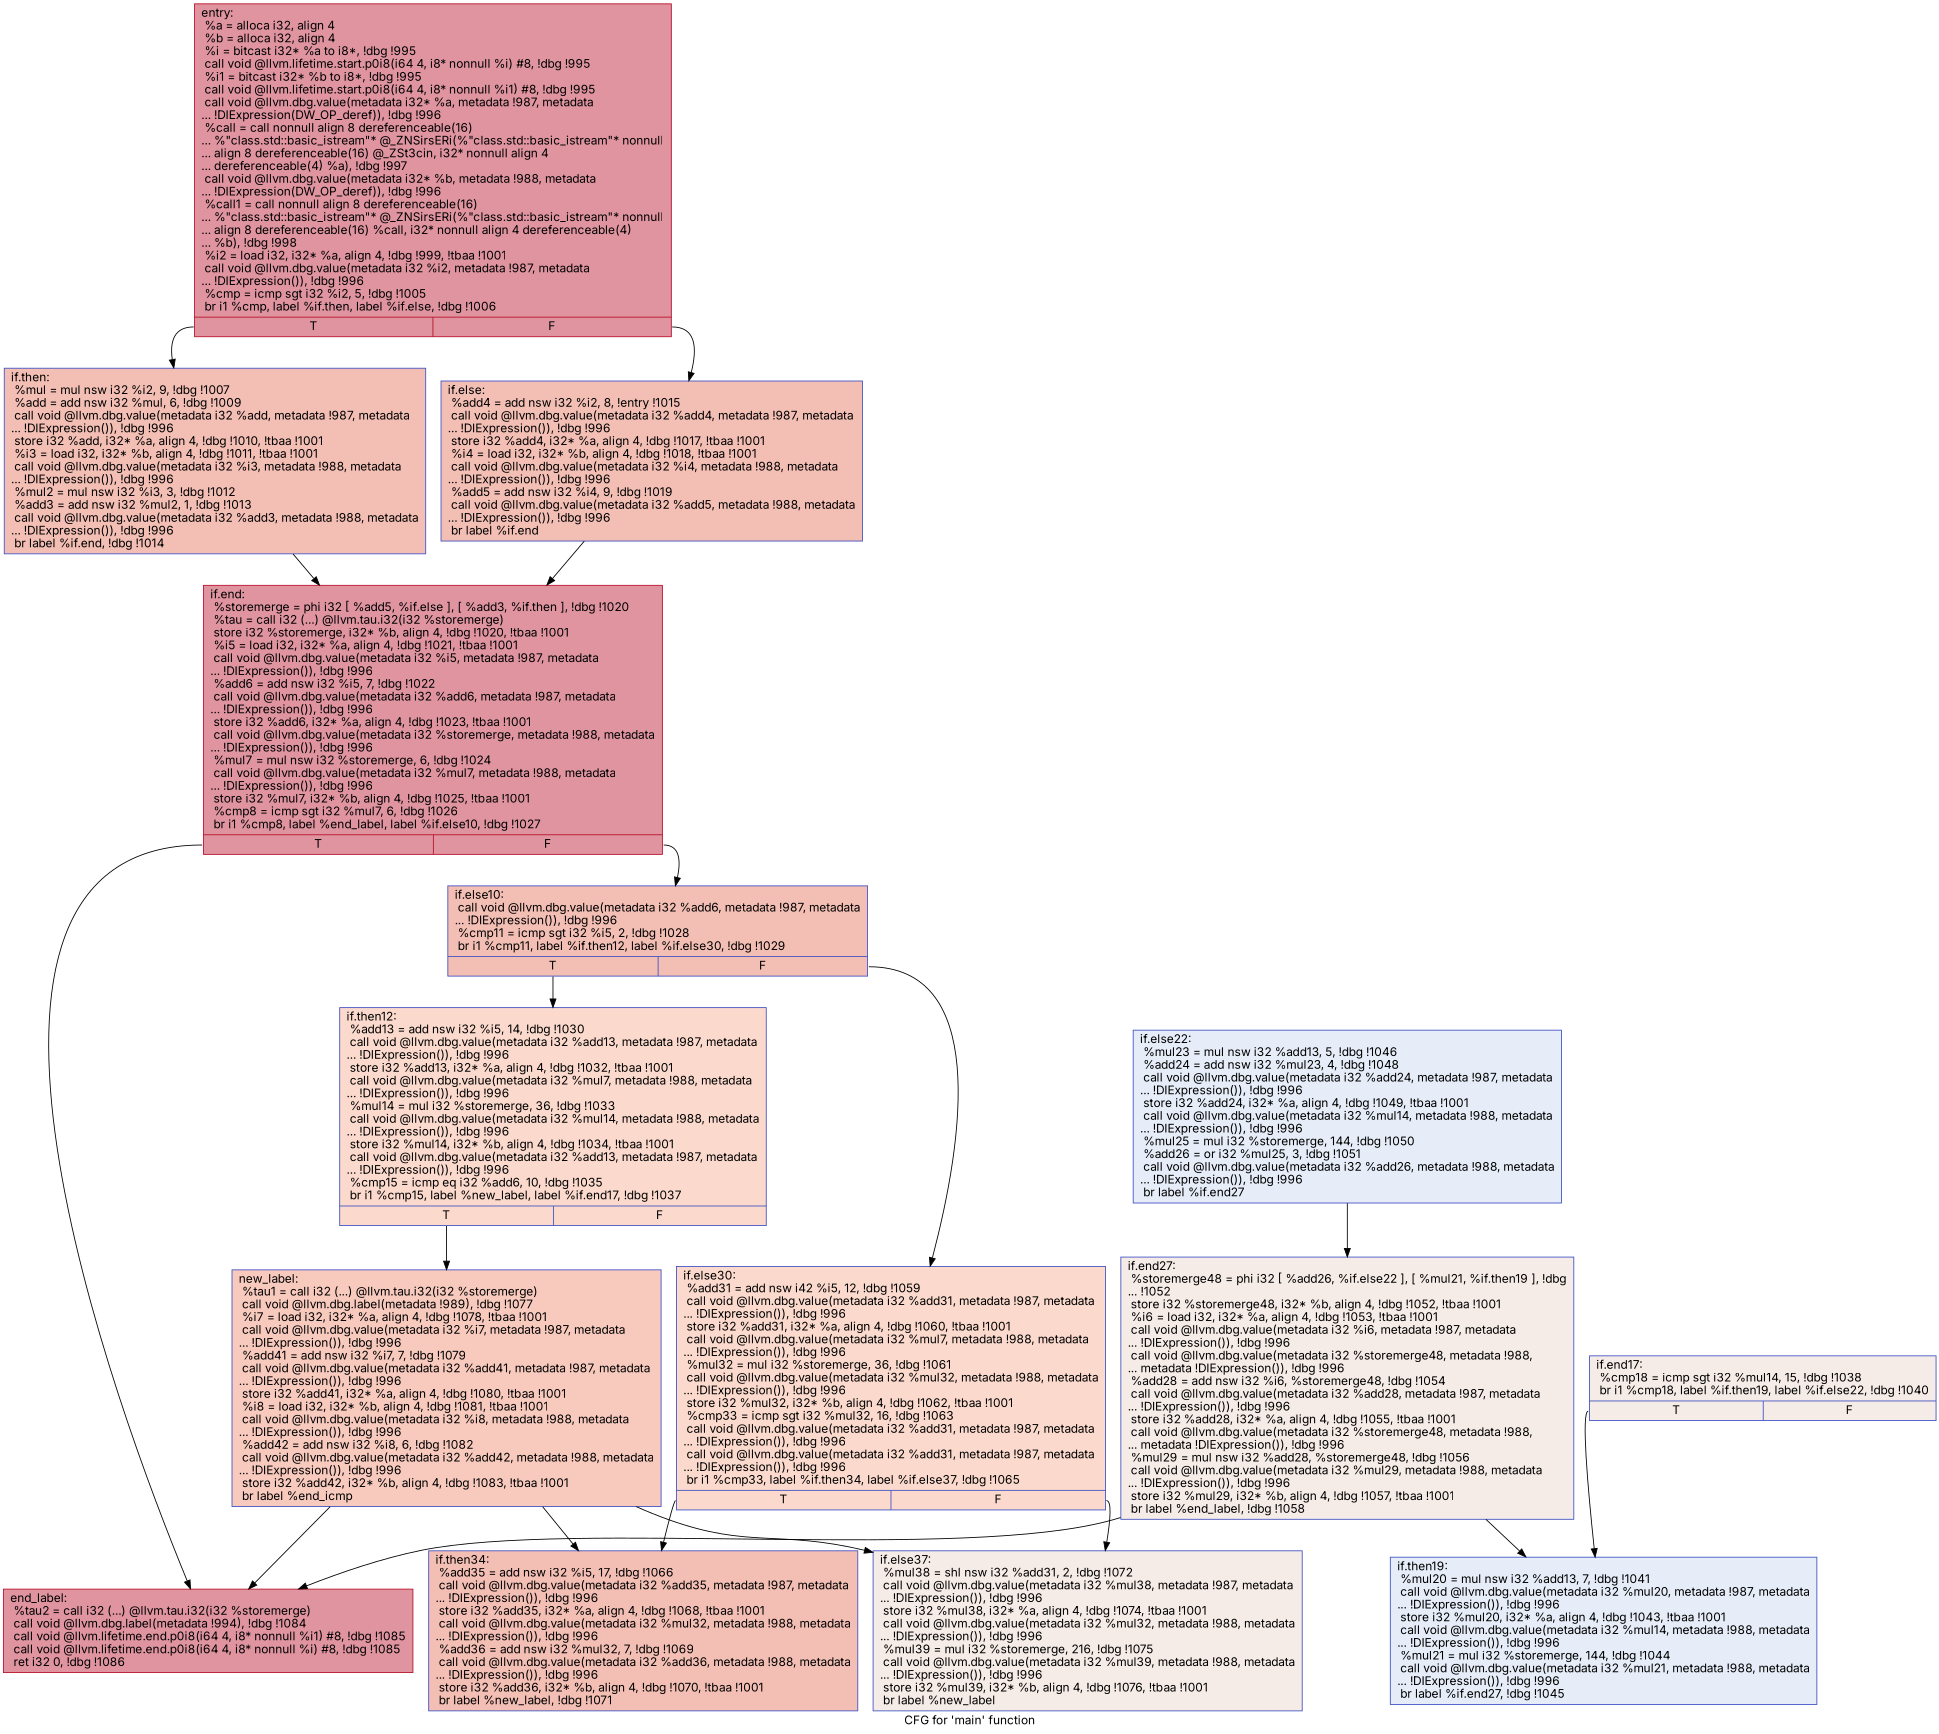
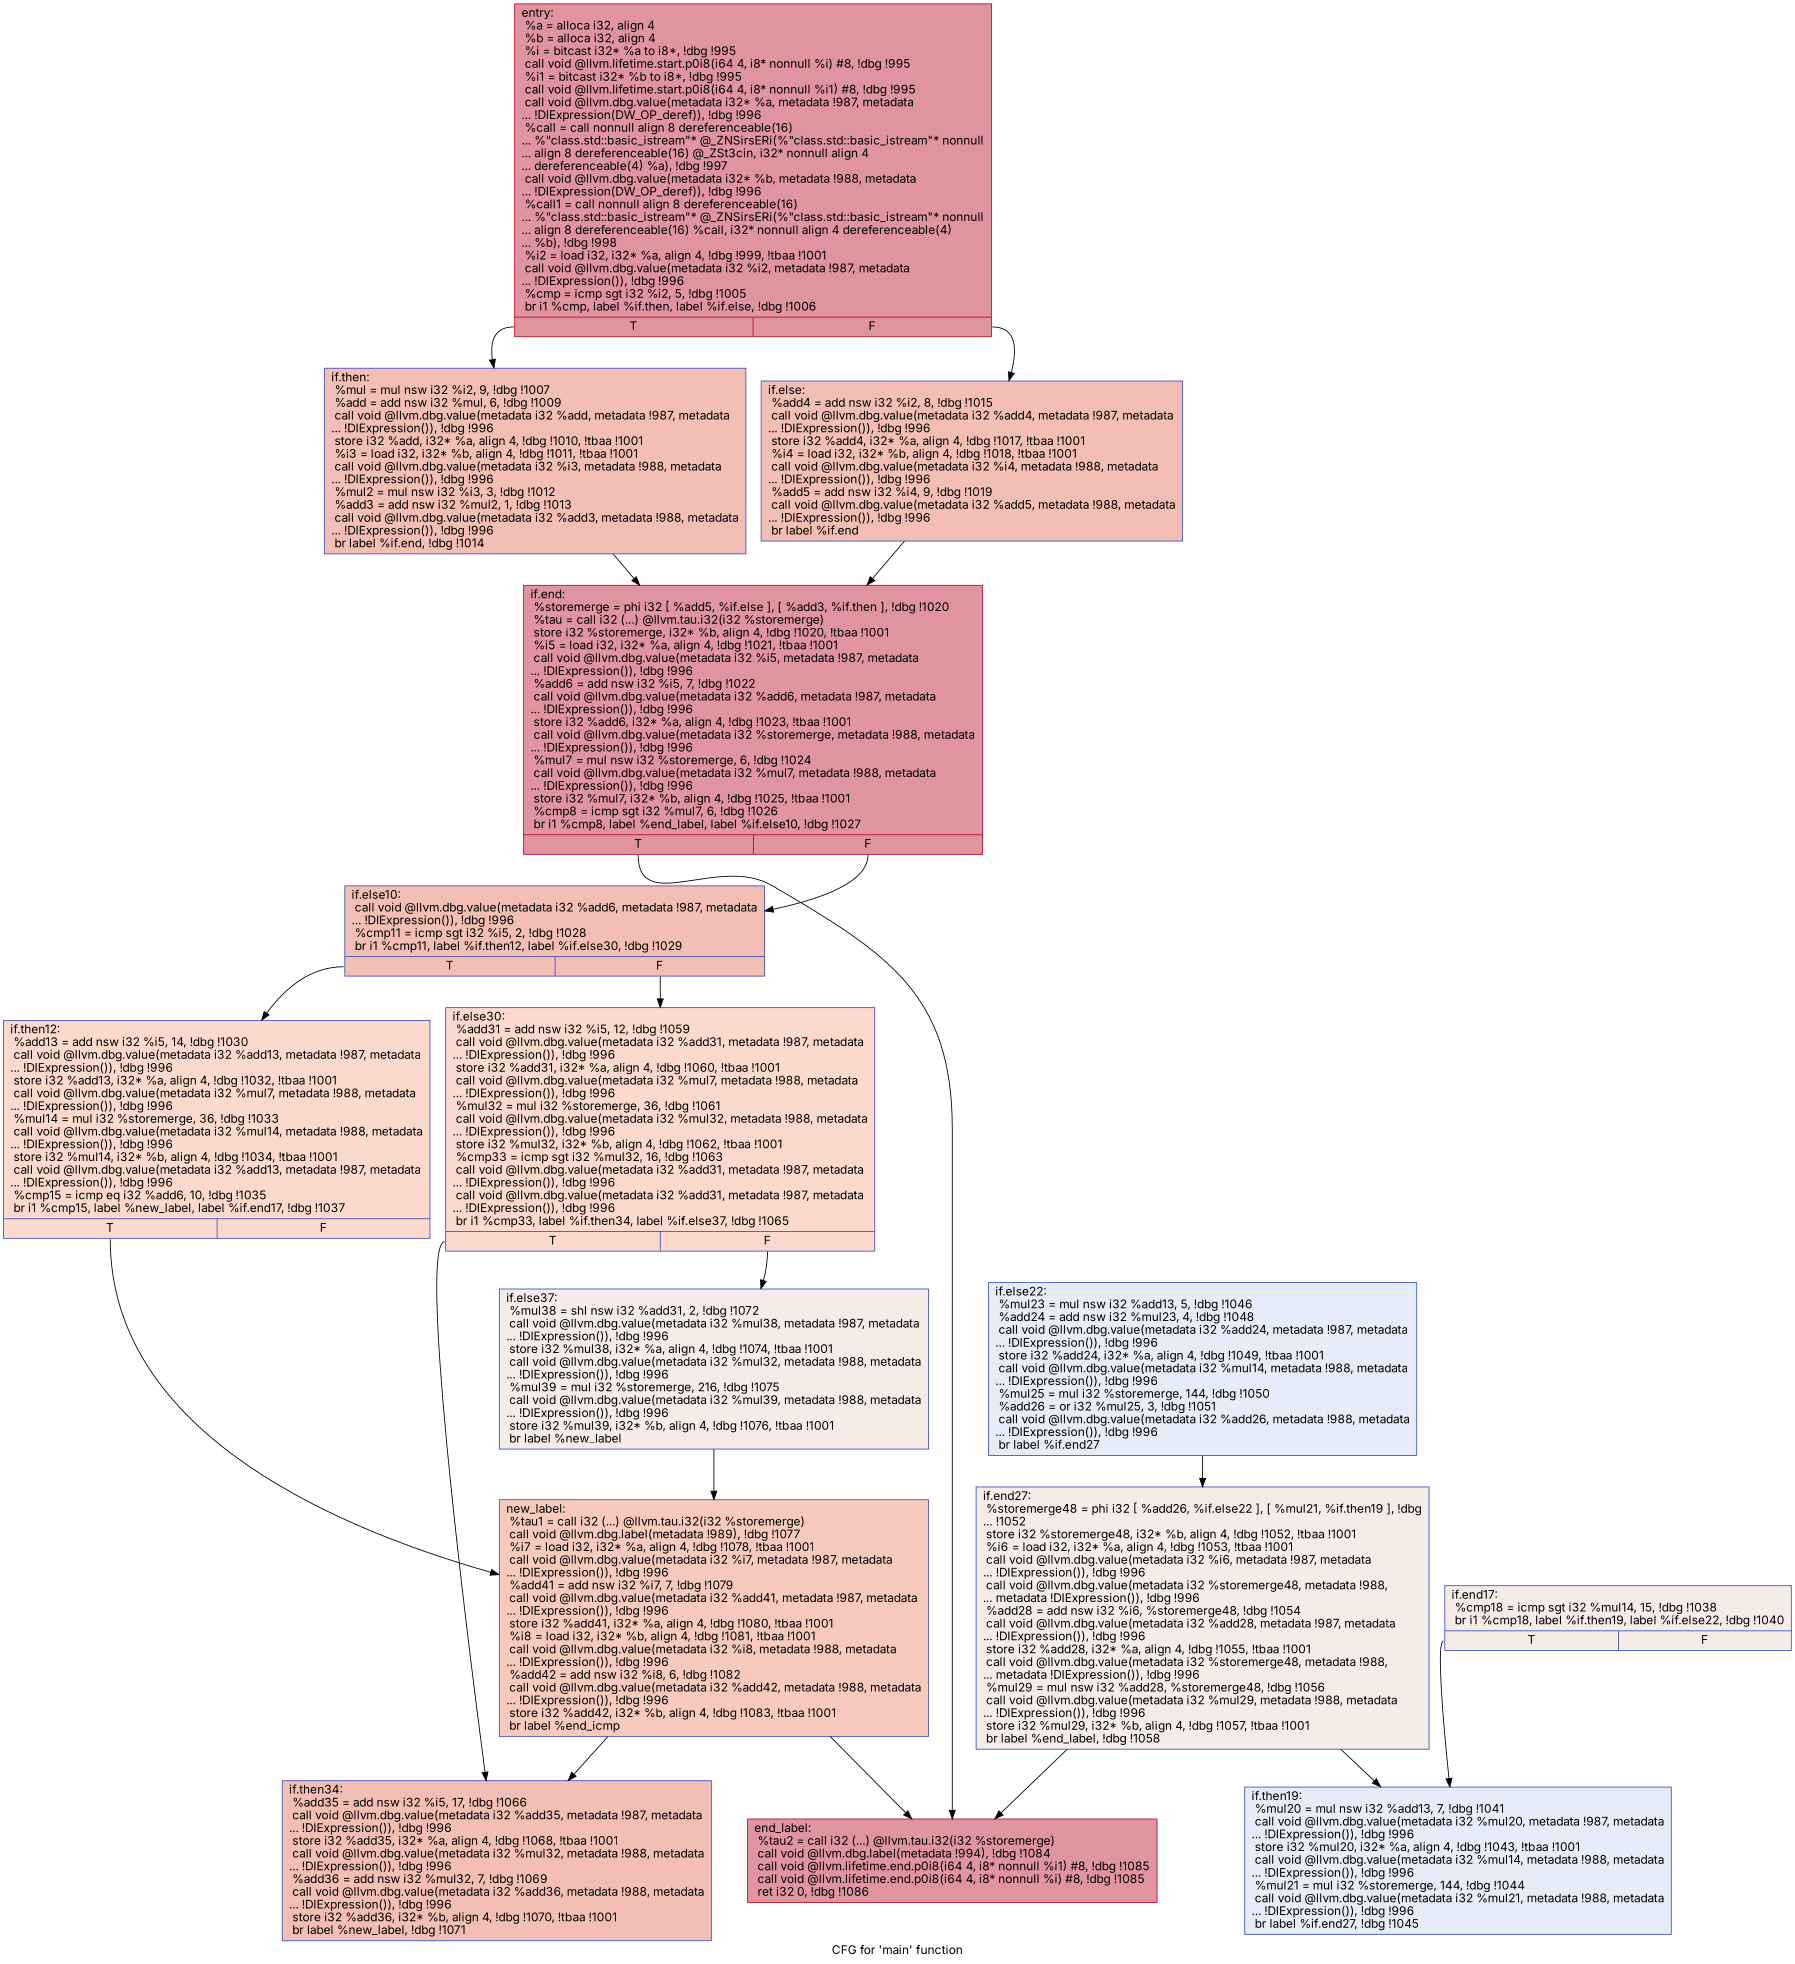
node "if.else:": text "%add4 = add nsw i32 %i2, 8, !entry !1015" -> "%add4 = add nsw i32 %i2, 8, !dbg !1015"
node "if.else30:": text "%add31 = add nsw i42 %i5, 12, !dbg !1059" -> "%add31 = add nsw i32 %i5, 12, !dbg !1059"
edge "new_label:" -> "if.else37:": reversed
